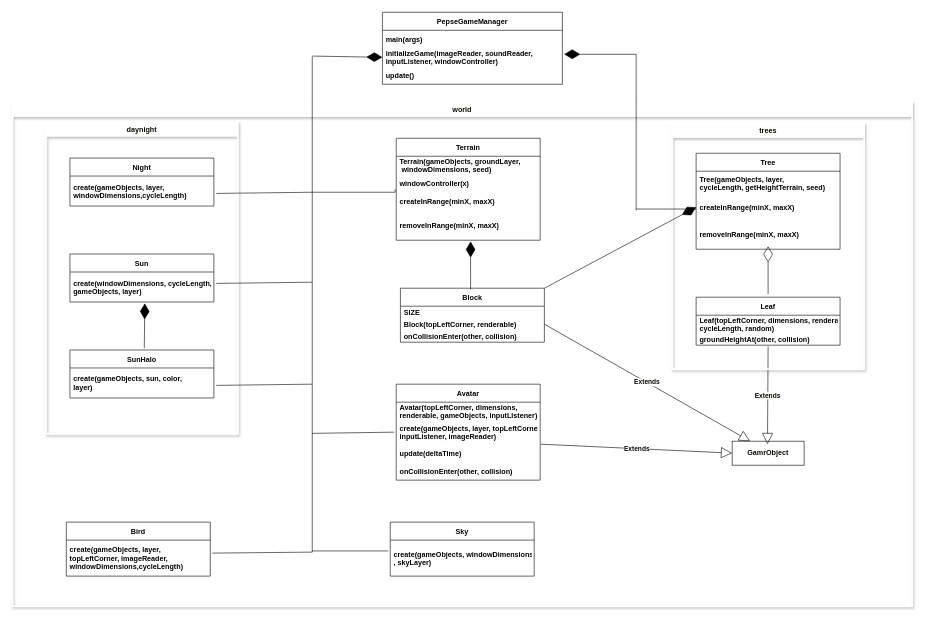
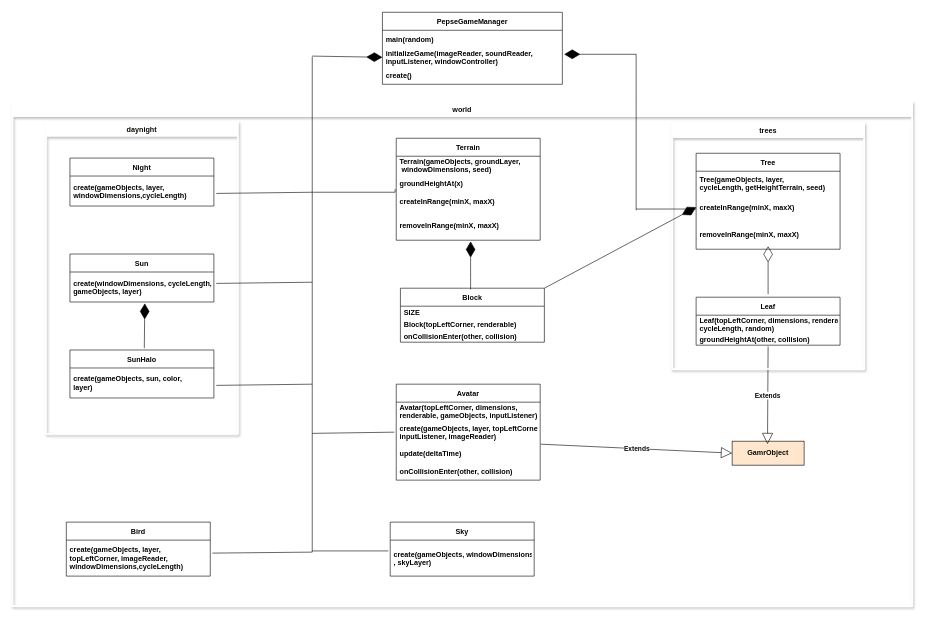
node "main(args)": label "main(args)" -> "main(random)"
node "update()": label "update()" -> "create()"
node "windowController(x)": label "windowController(x)" -> "groundHeightAt(x)"
edge "Block(topLeftCorner, renderable)" -> "GamrObject": removed, label "Extends"
node "GamrObject": fillcolor #ffffff -> #ffe6cc
